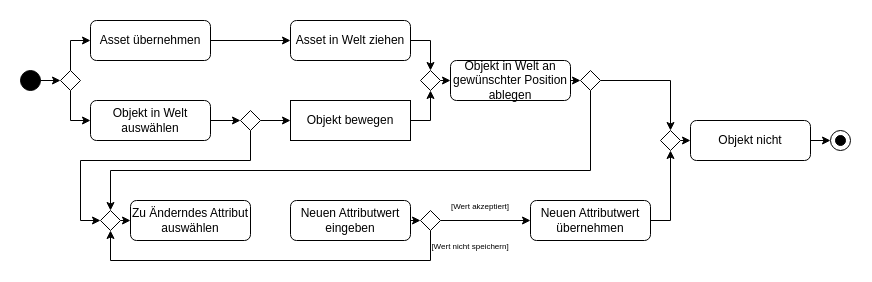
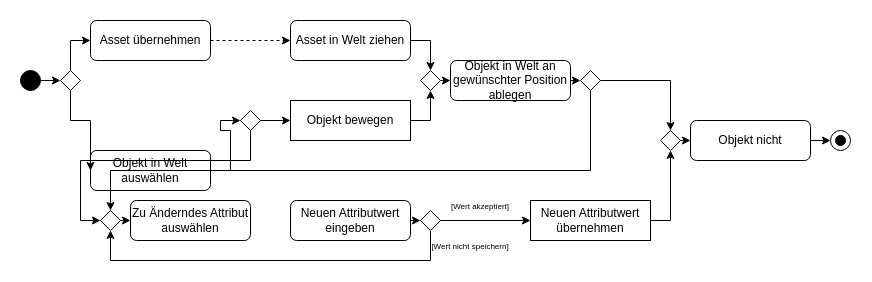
edge "Asset übernehmen" -> "Asset in Welt ziehen": style solid -> dashed
node "Objekt in Welt auswählen": moved (151, 121) -> (151, 171)
node "Neuen Attributwert übernehmen": shape rounded rectangle -> rectangle
